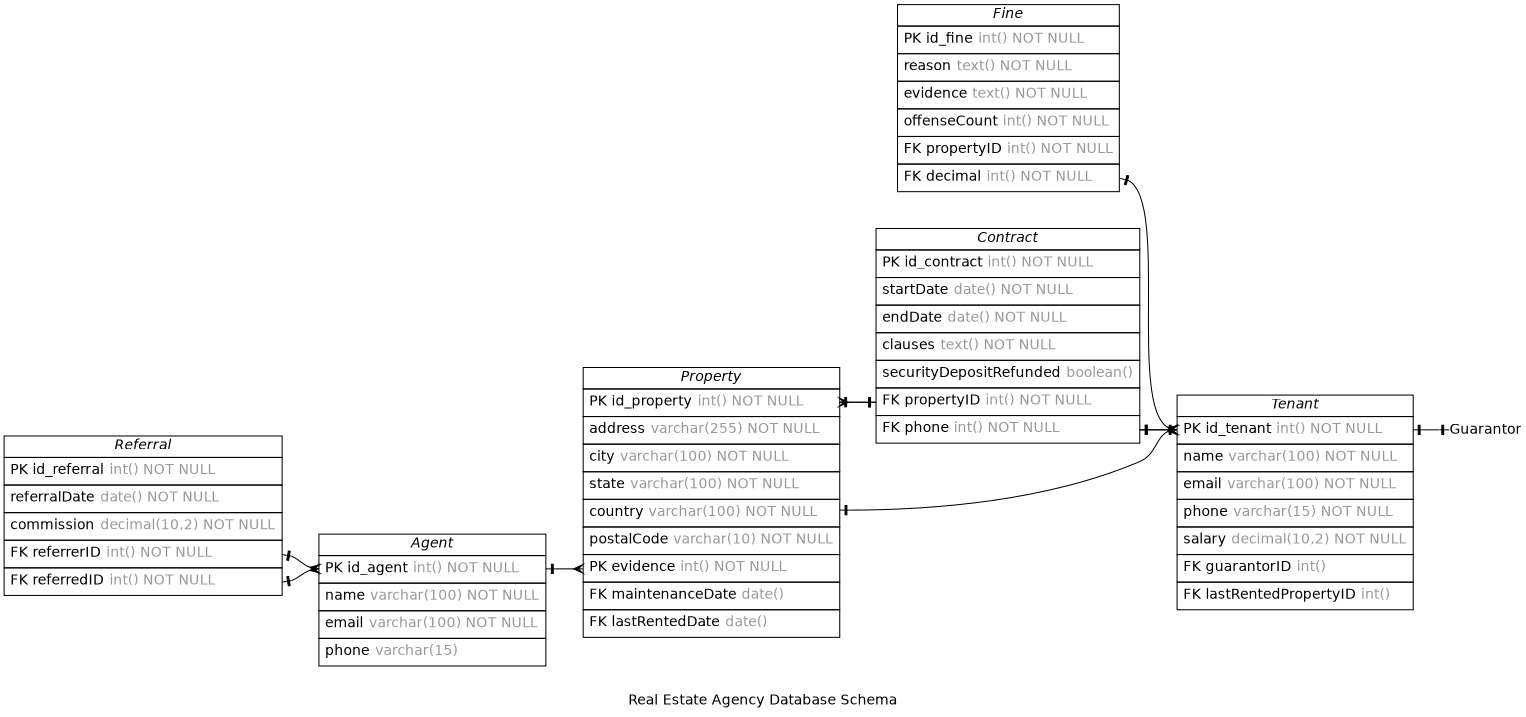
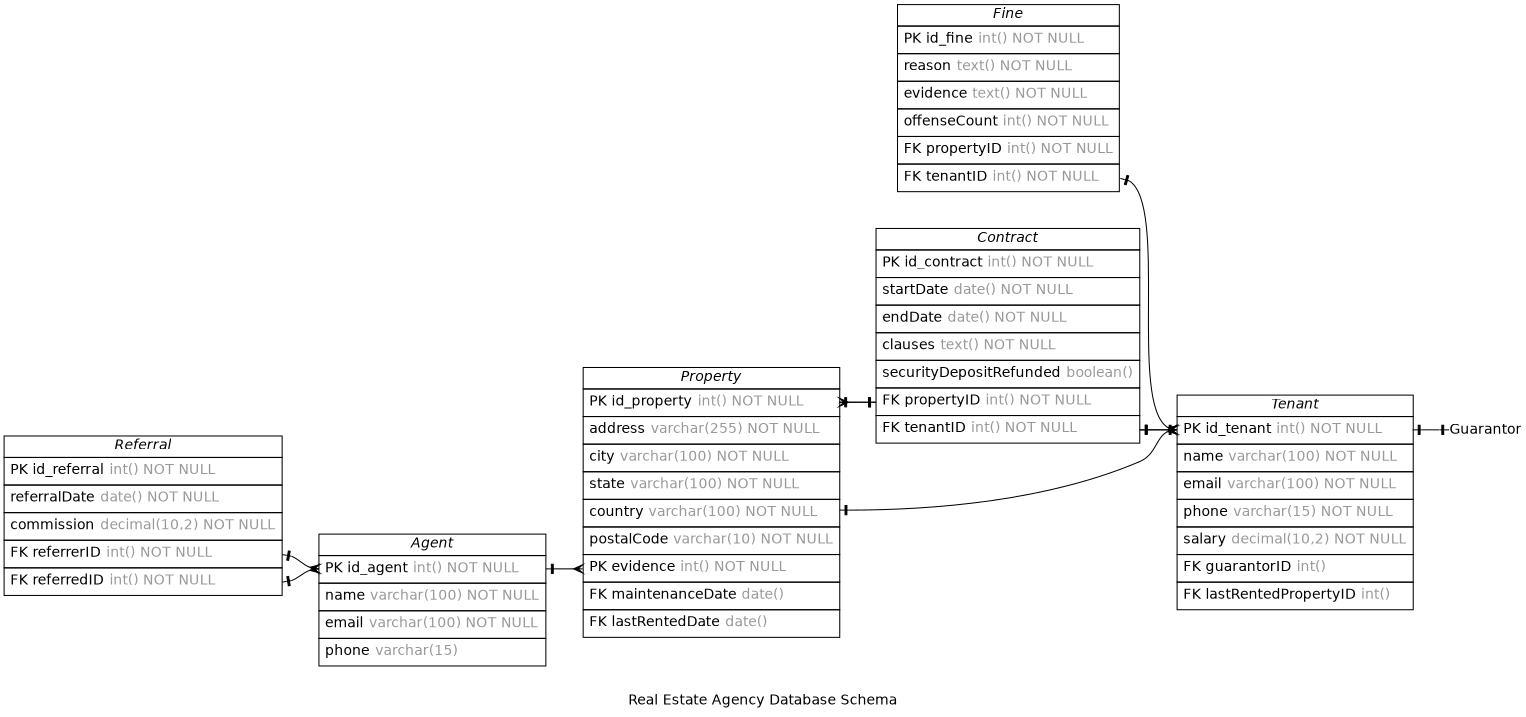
node "Fine": text "FK decimal" -> "FK tenantID"
node "Contract": text "FK phone" -> "FK tenantID"
